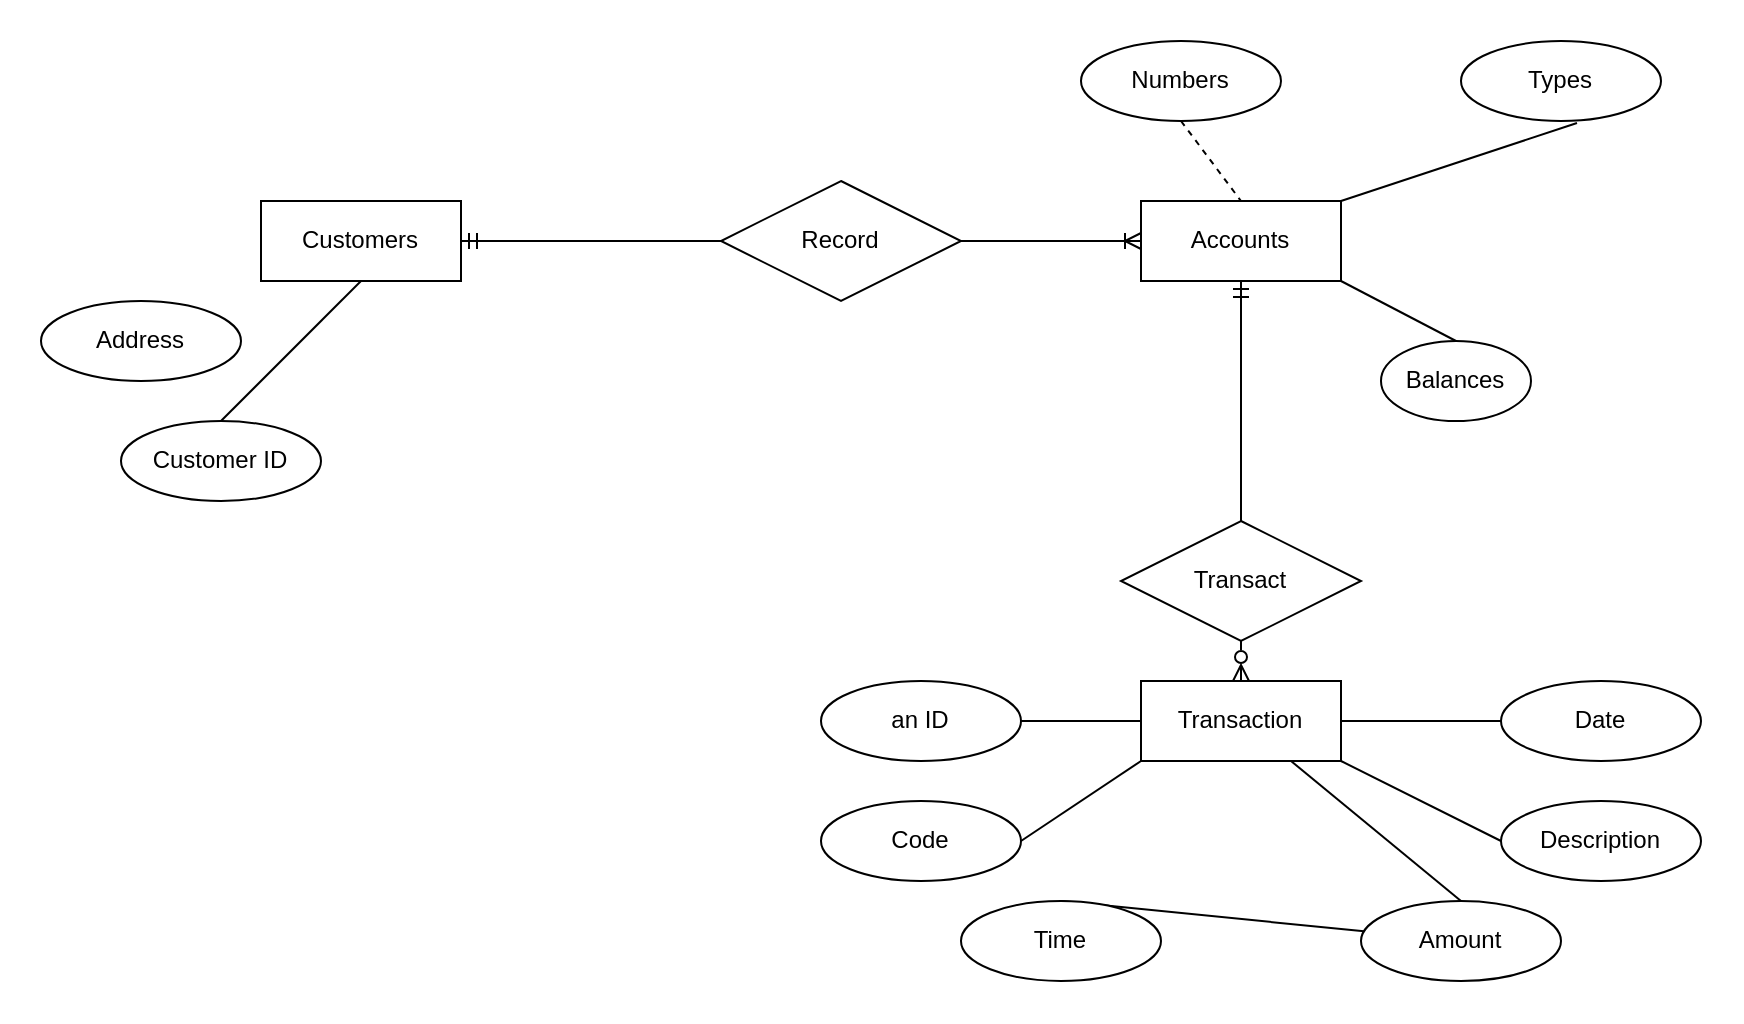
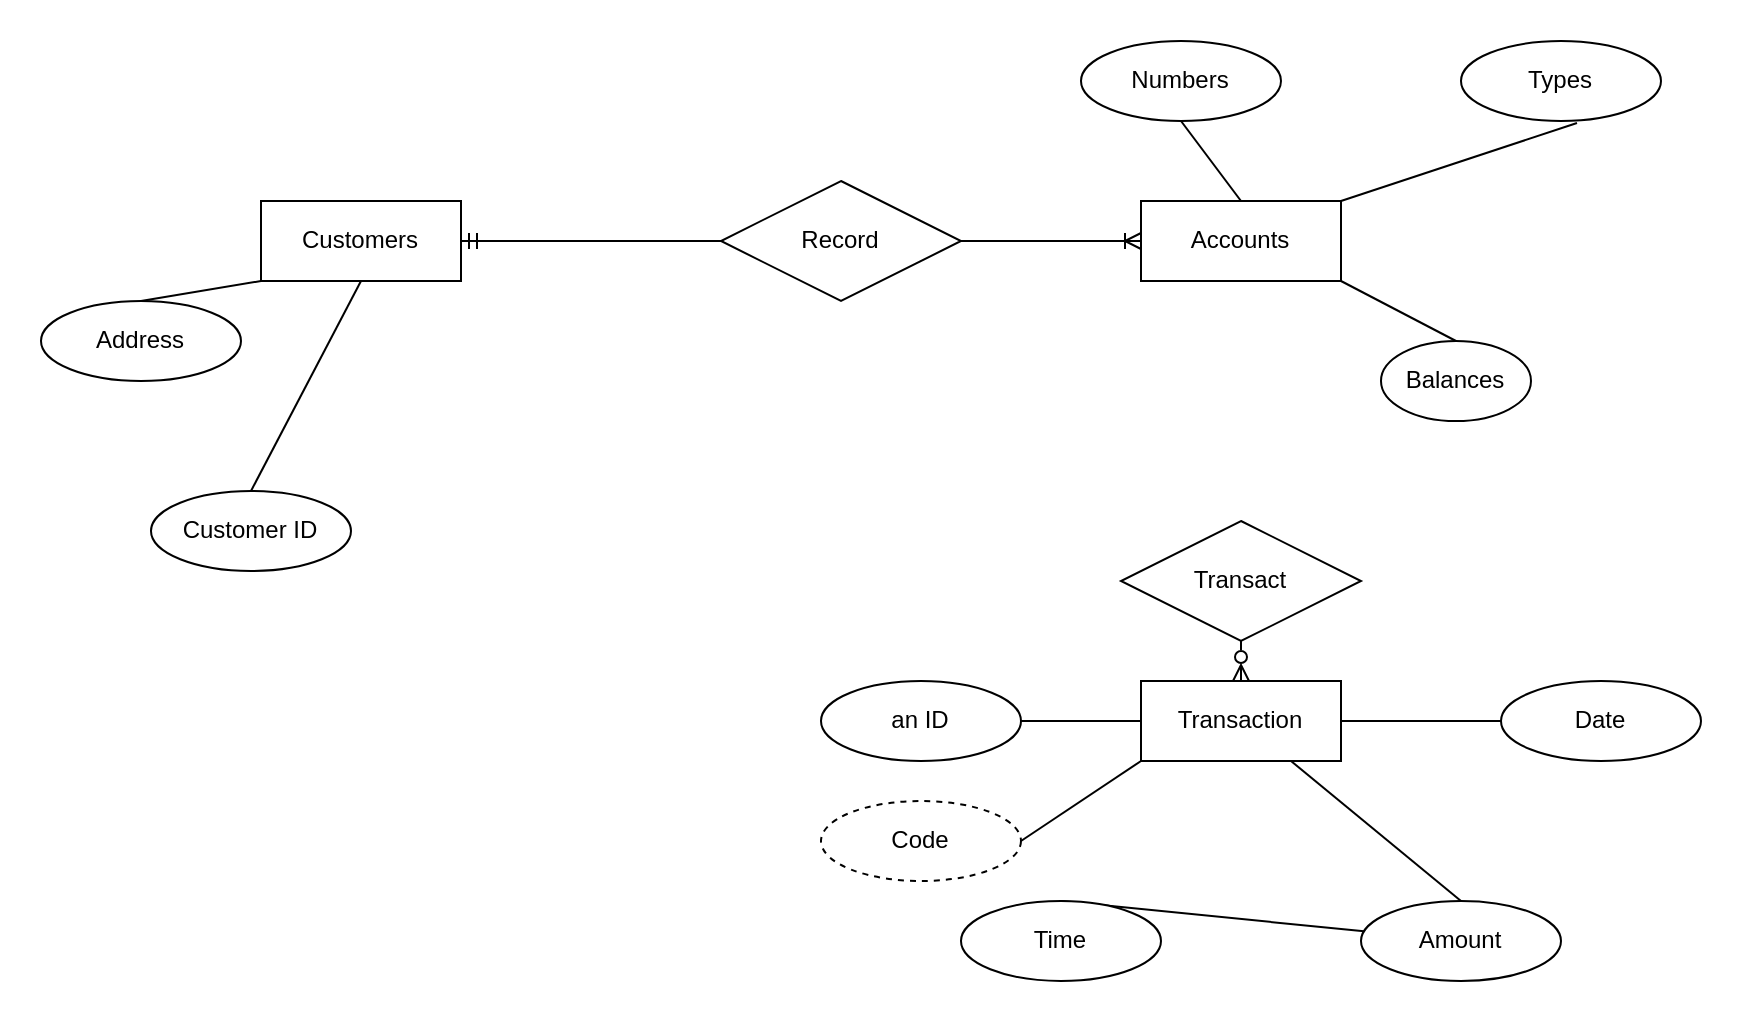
edge "Numbers" -- "Accounts": style dashed -> solid
edge "Customers" -- "Address": added
edge "Transact" -> "Accounts": removed
node "Customer ID": moved (221, 461) -> (251, 531)
edge "Transaction" -- "Description": removed
node "Code": style solid -> dashed
node "Description": removed
